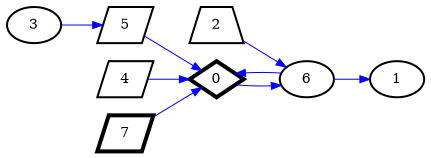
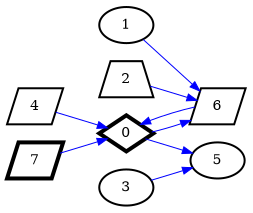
node "5": shape parallelogram -> ellipse
edge "5" -> "0": reversed
node "6": shape ellipse -> parallelogram
edge "6" -> "1": reversed
